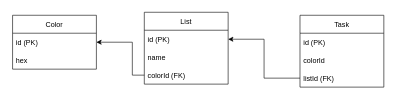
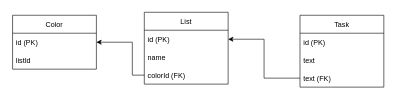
node "hex": label "hex" -> "listId"
node "colorId": label "colorId" -> "text"
node "listId (FK)": label "listId (FK)" -> "text (FK)"
